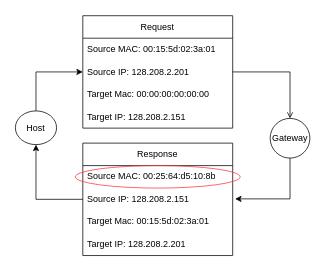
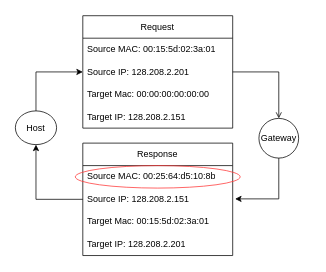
node "Gateway": moved (290, 138) -> (279, 138)
